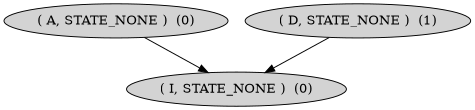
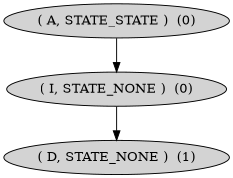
node "( A, STATE_NONE )  (0)": label "( A, STATE_NONE )  (0)" -> "( A, STATE_STATE )  (0)"
edge "( D, STATE_NONE )  (1)" -> "( I, STATE_NONE )  (0)": reversed
